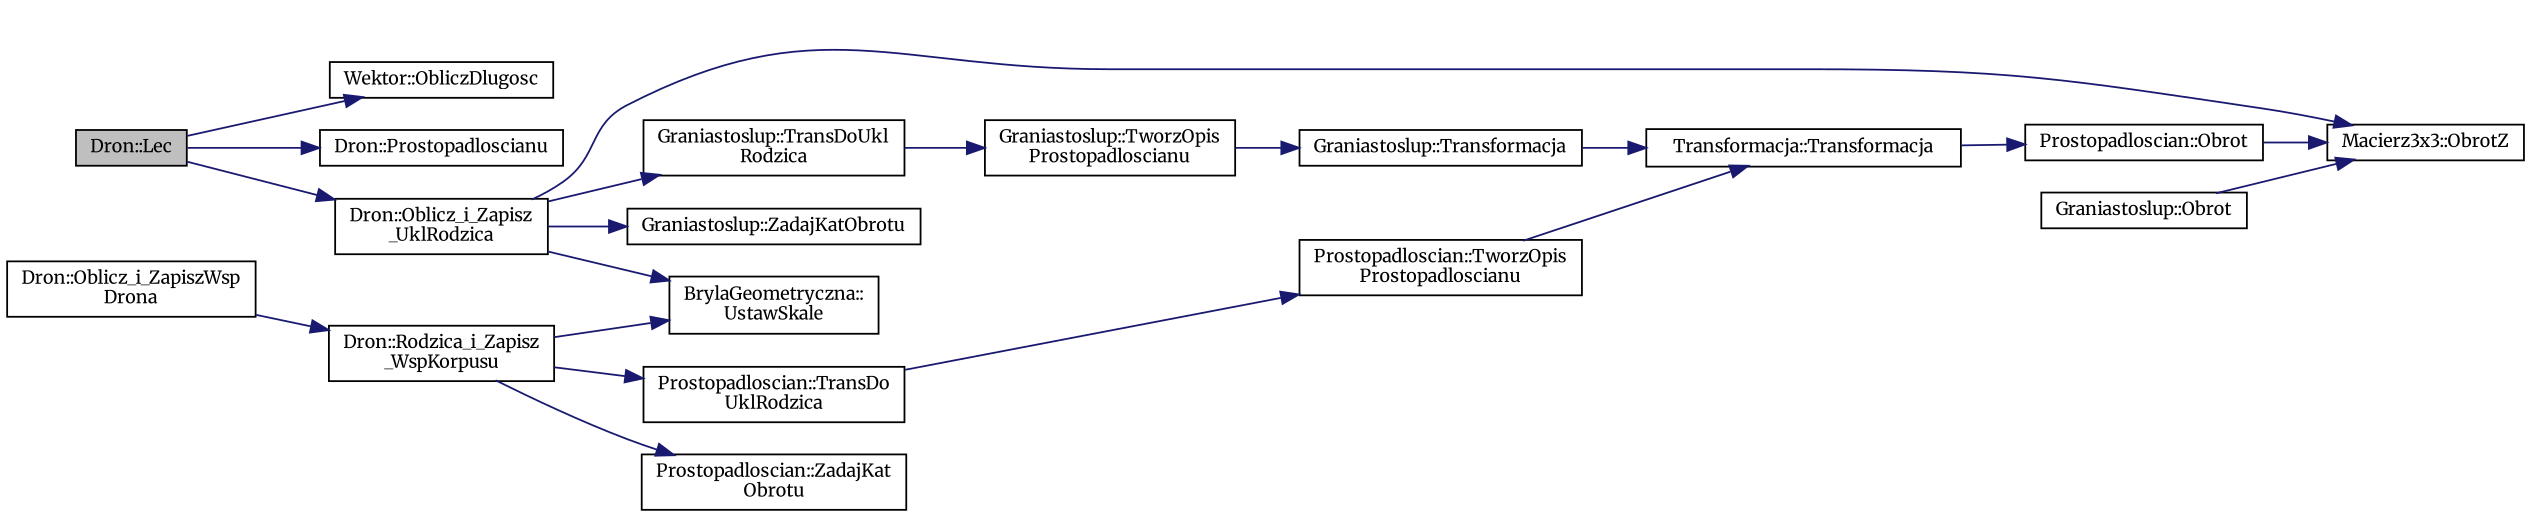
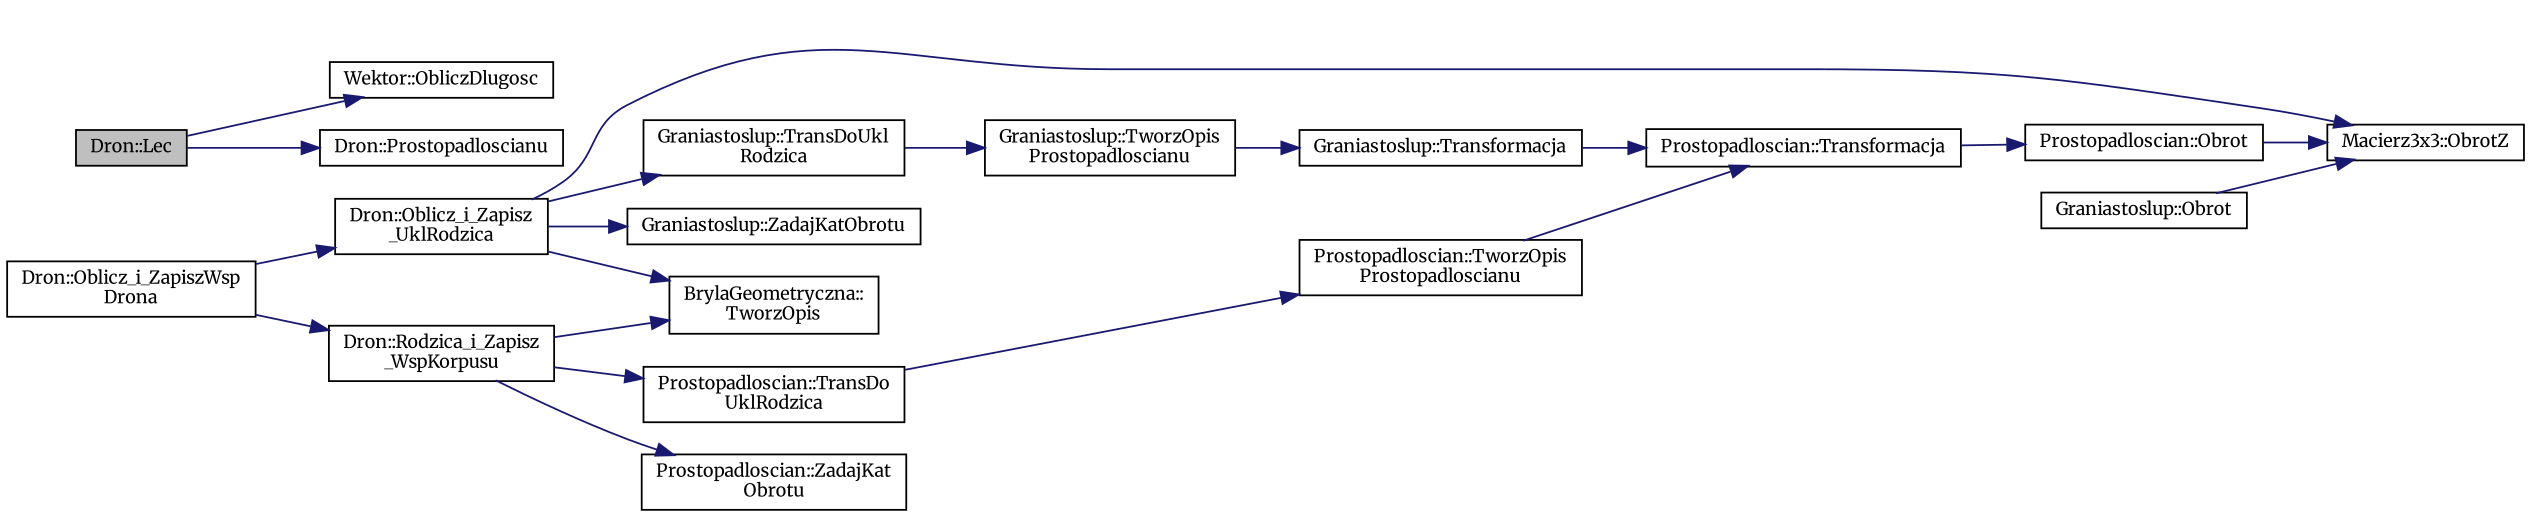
node "Transformacja::Transformacja": label "Transformacja::Transformacja" -> "Prostopadloscian::Transformacja"
edge "Dron::Lec" -> "Dron::Oblicz_i_Zapisz _UklRodzica": now "Dron::Oblicz_i_ZapiszWsp Drona" -> "Dron::Oblicz_i_Zapisz _UklRodzica"
node "BrylaGeometryczna:: UstawSkale": label "BrylaGeometryczna:: UstawSkale" -> "BrylaGeometryczna:: TworzOpis"
